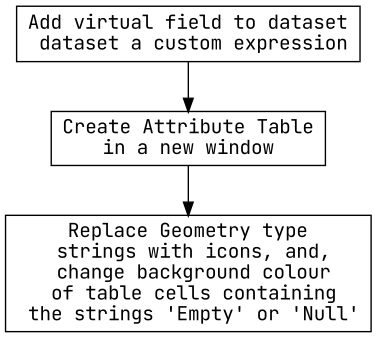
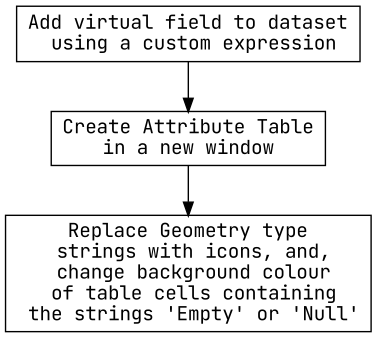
node "Add virtual field to dataset dataset a custom expression": label "Add virtual field to dataset dataset a custom expression" -> "Add virtual field to dataset using a custom expression"
